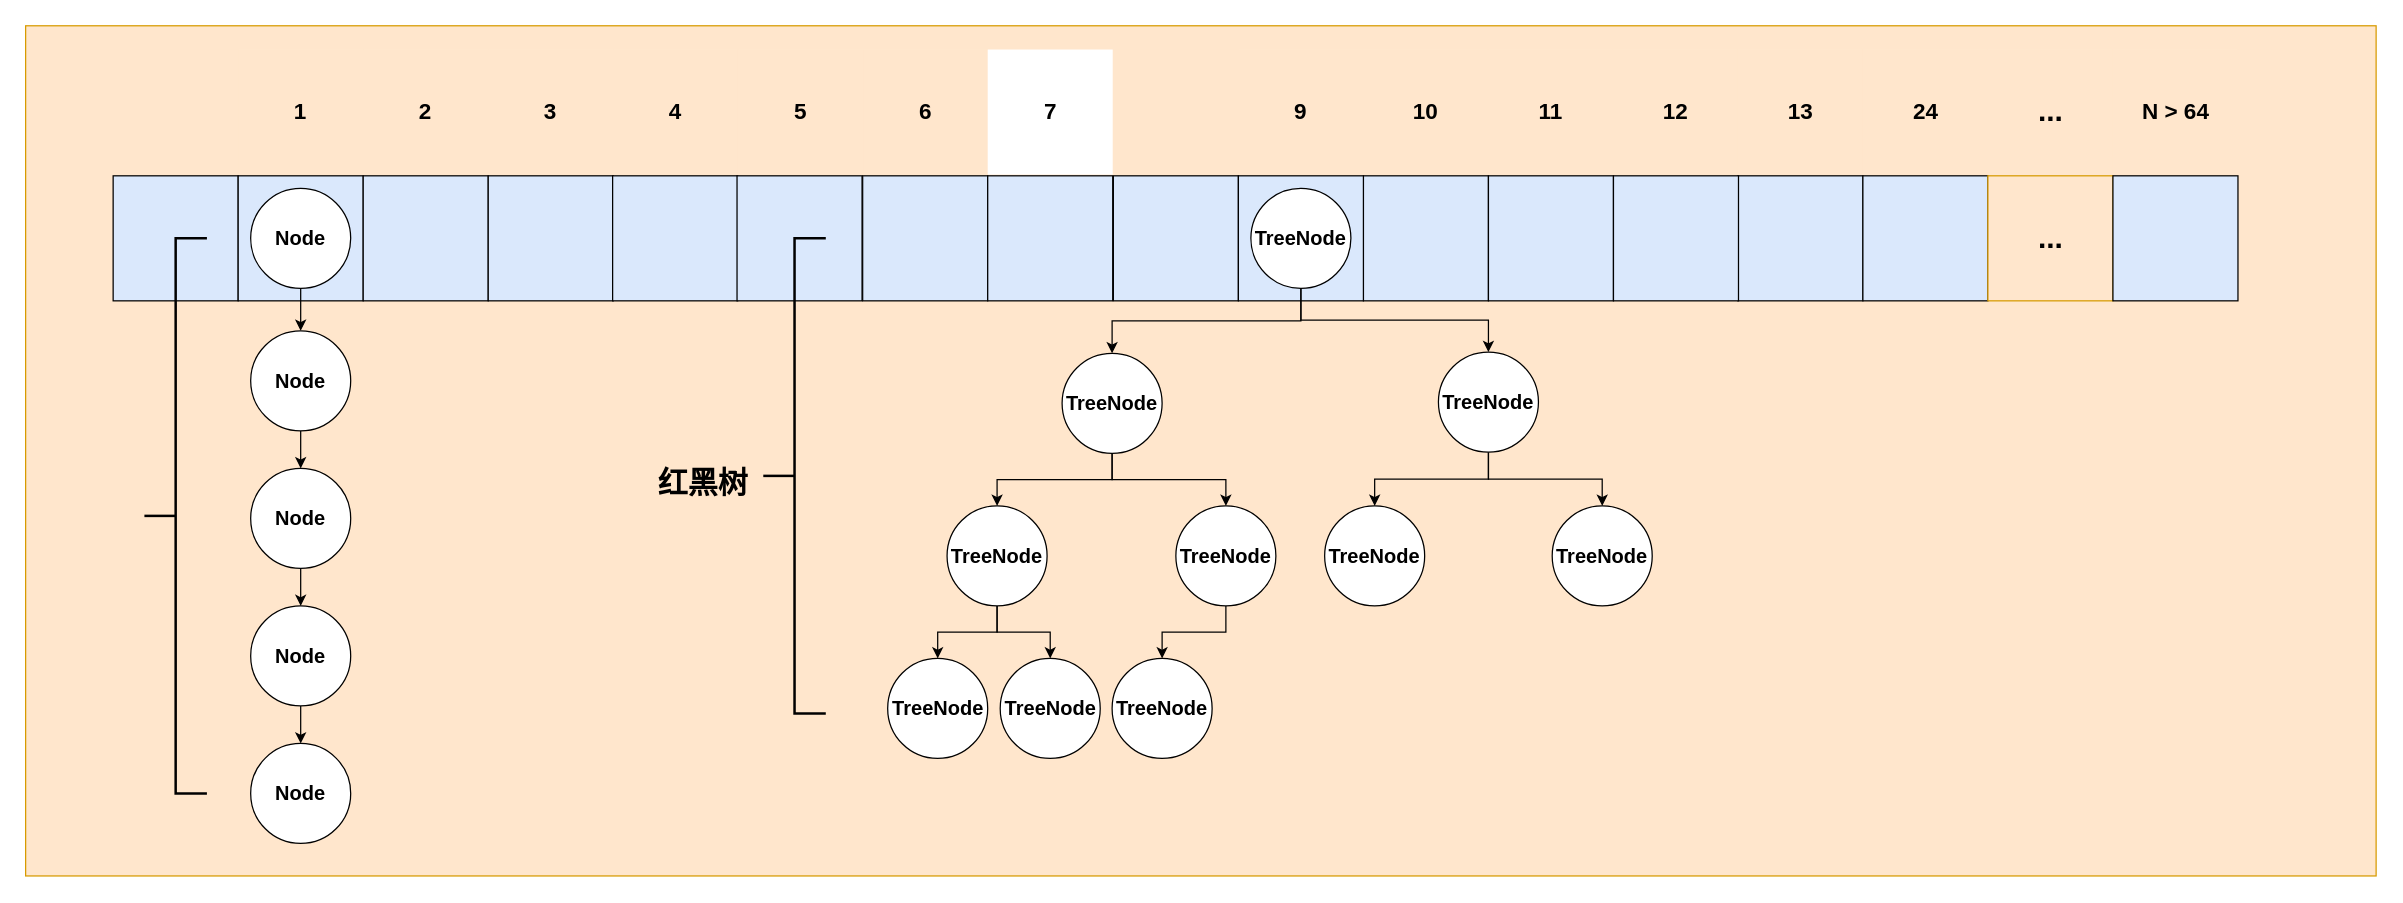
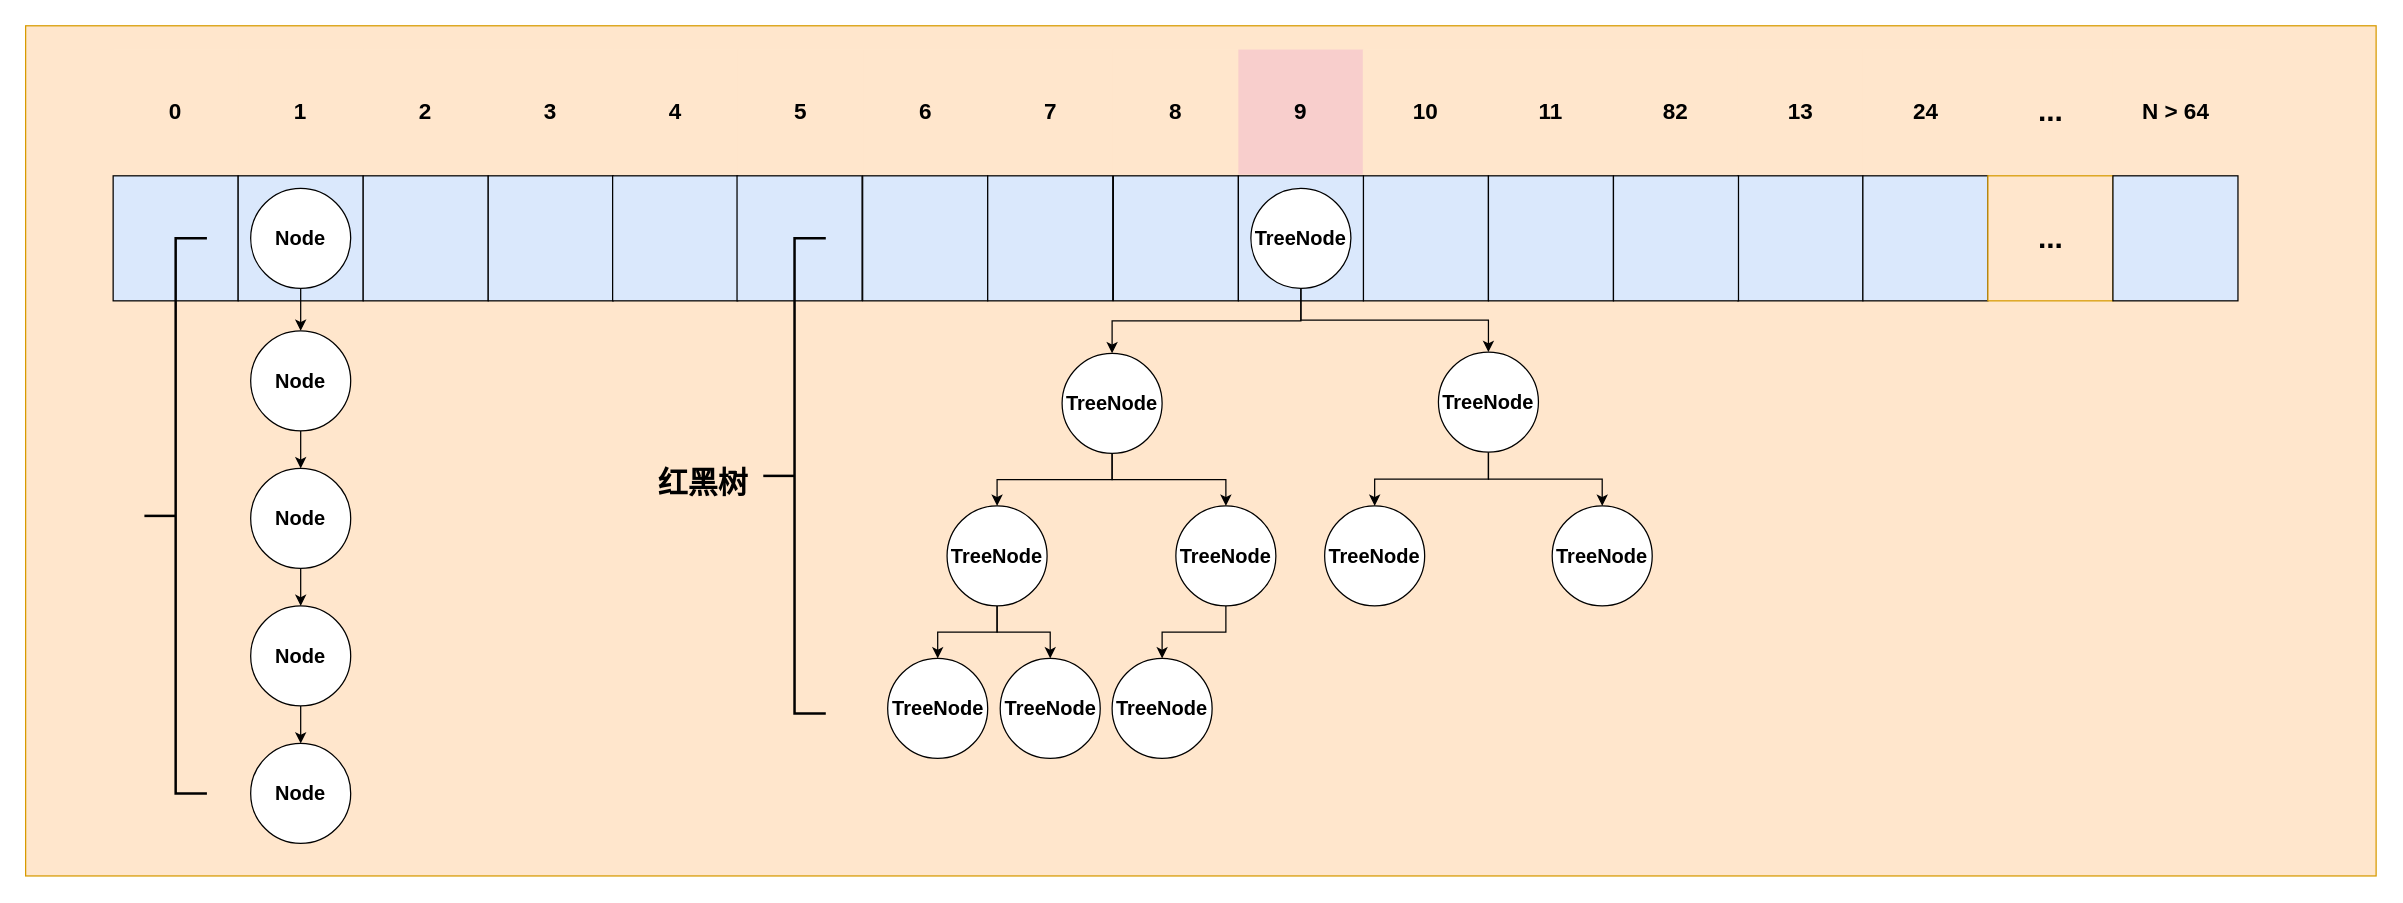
node "0": added
node "7": fillcolor #ffffff -> #ffe6cc
node "8": added
node "9": fillcolor #ffe6cc -> #f8cecc
node "12": label "12" -> "82"
